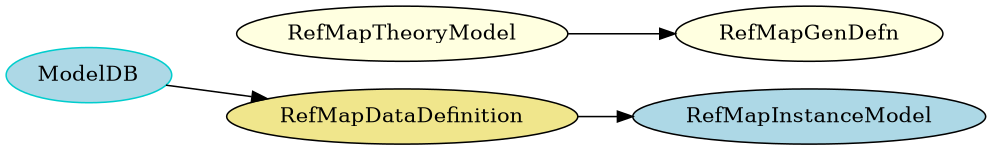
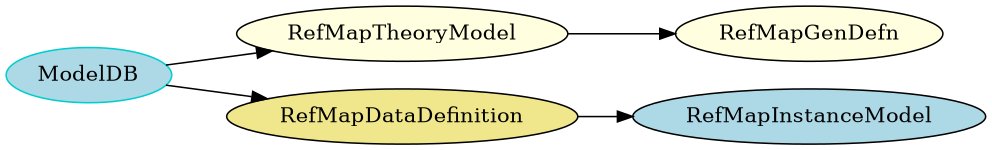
edge "ModelDB" -> "RefMapTheoryModel": added
